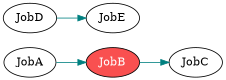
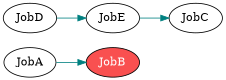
edge "JobB" -> "JobC": now "JobE" -> "JobC"
